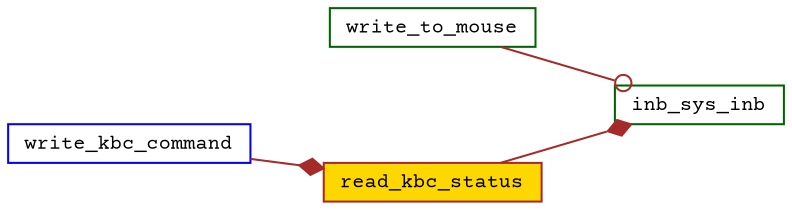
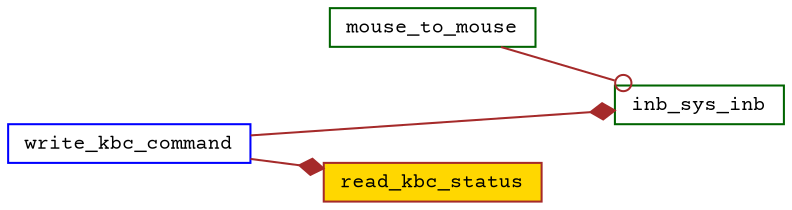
node "write_to_mouse": label "write_to_mouse" -> "mouse_to_mouse"
edge "read_kbc_status" -> "inb_sys_inb": now "write_kbc_command" -> "inb_sys_inb"
